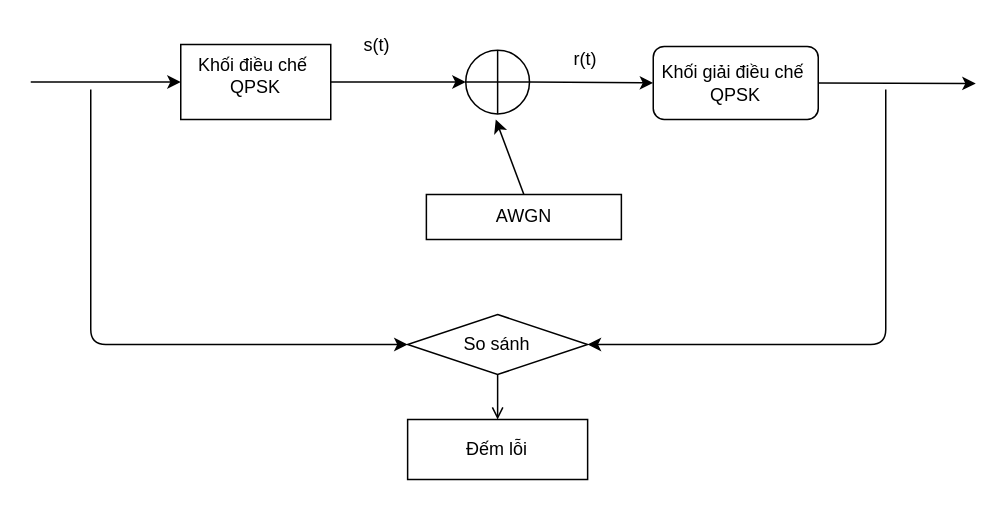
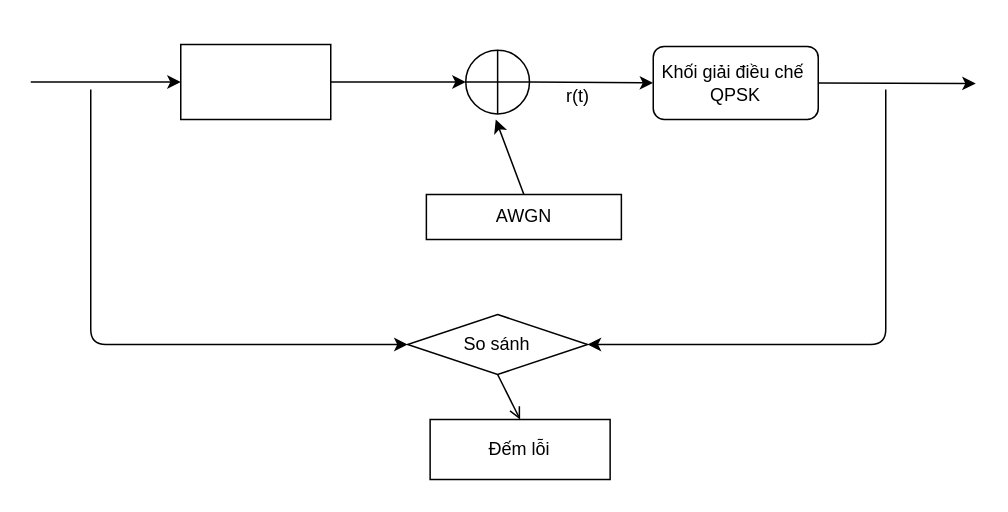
node "s(t)": removed
node "r(t)": moved (586, 59) -> (578, 97)
node "Khối điều chế QPSK": removed
node "Đếm lỗi": moved (498, 449) -> (520, 449)
